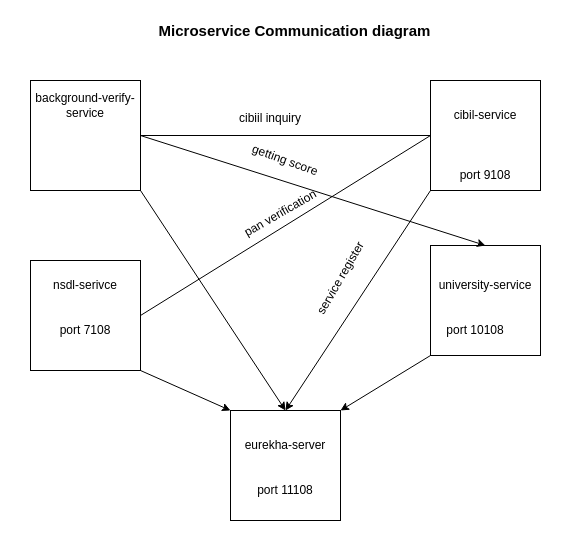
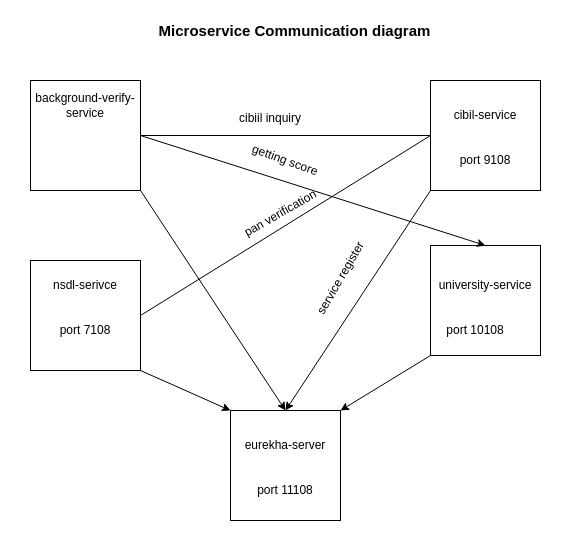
node "port 9108": moved (486, 176) -> (486, 161)
